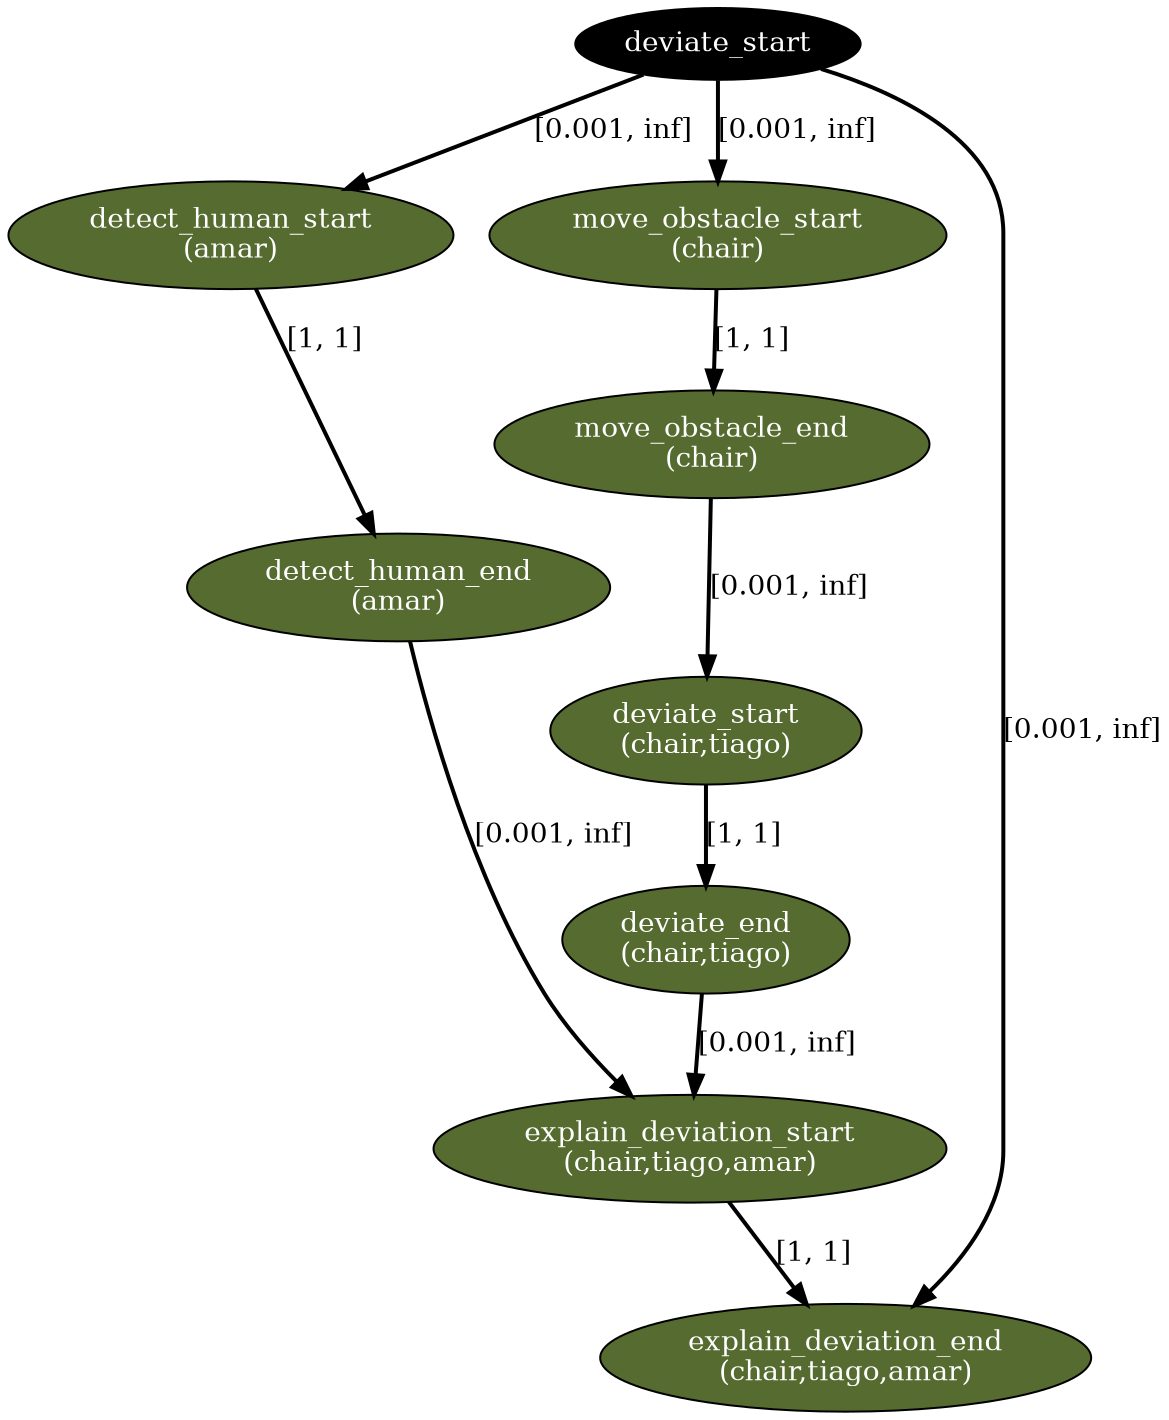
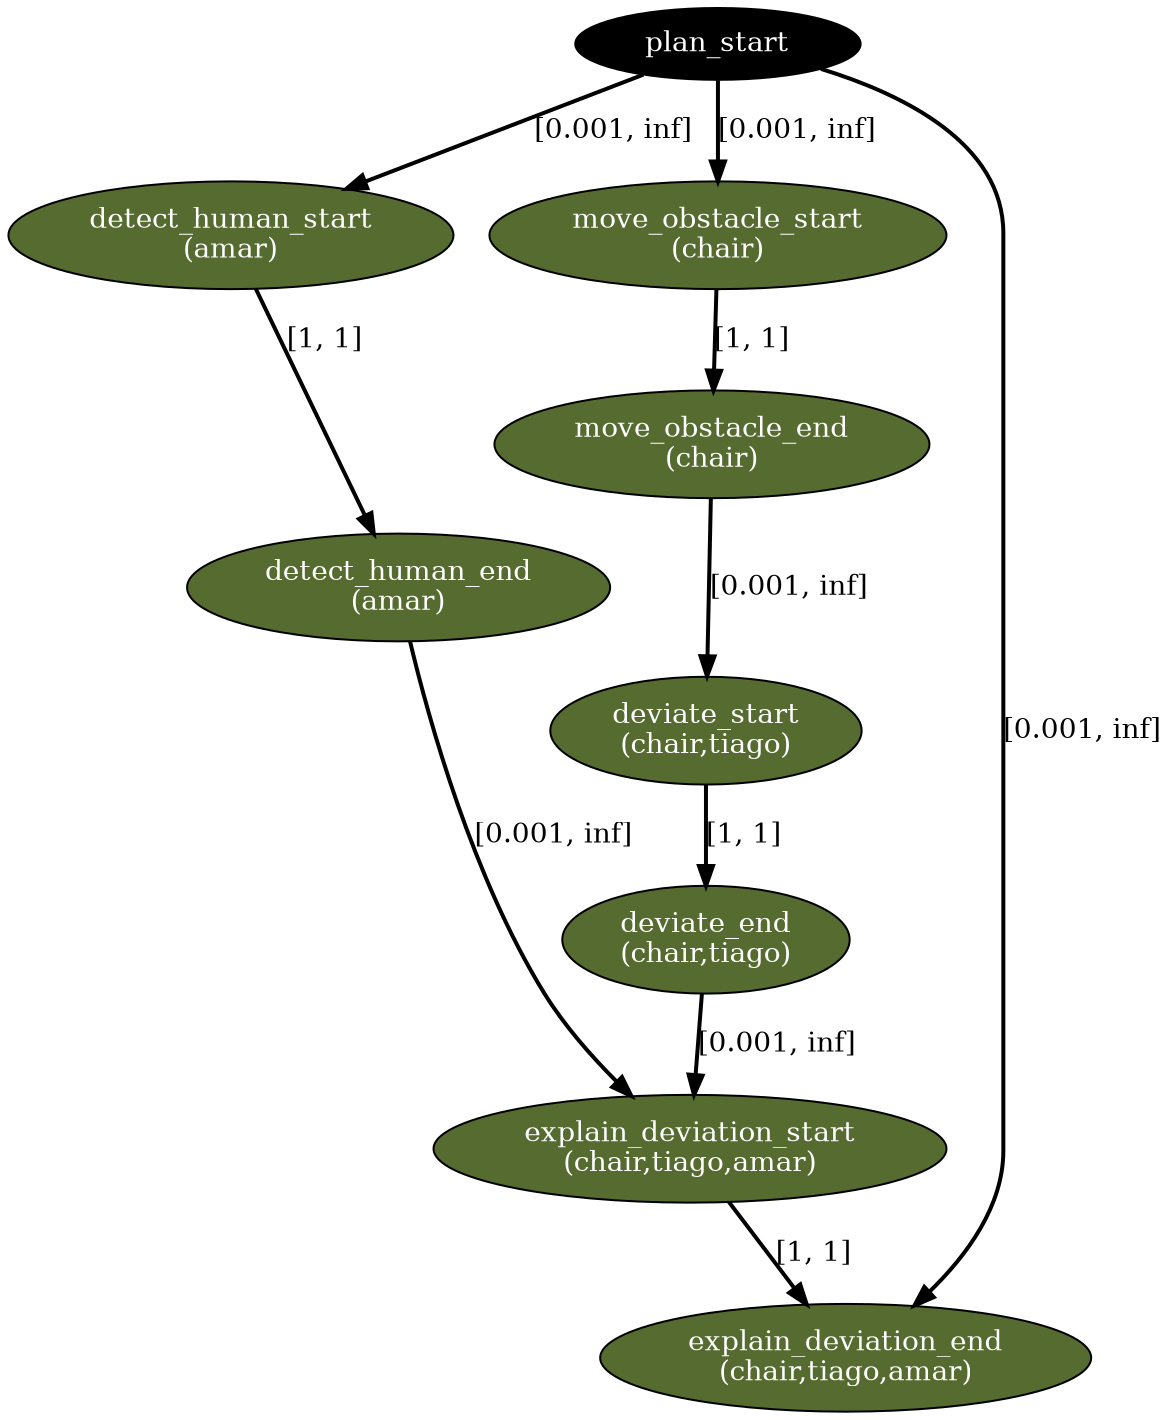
node "deviate_start": label "deviate_start" -> "plan_start"
